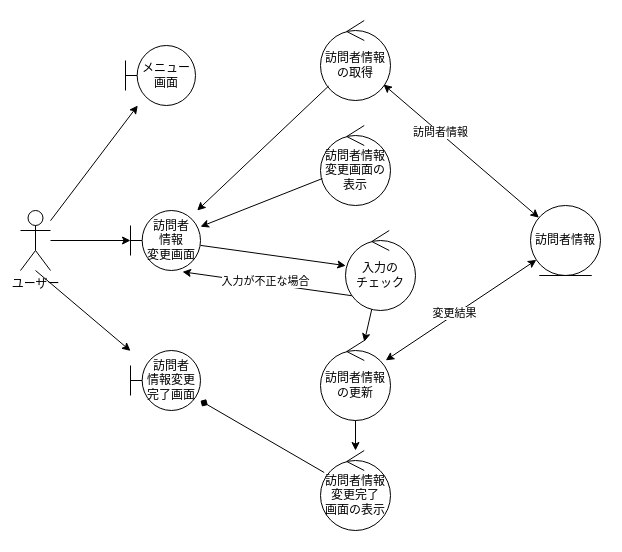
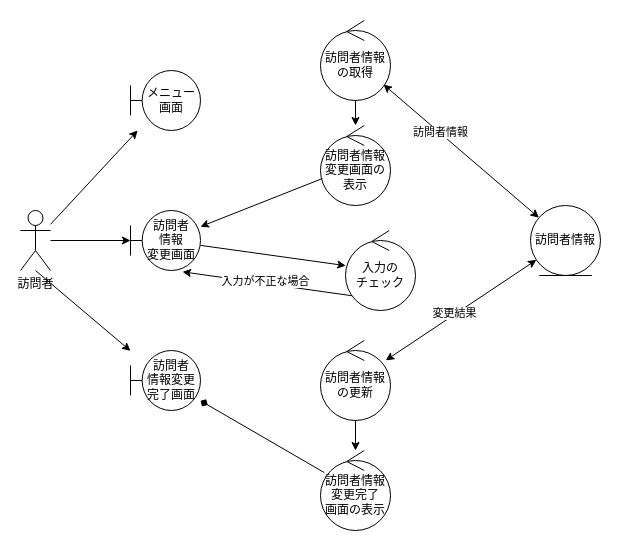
node "メニュー 画面": moved (161, 76) -> (166, 101)
edge "訪問者情報の取得" -> "訪問者 情報 変更画面": now "訪問者情報の取得" -> "訪問者情報 変更画面の 表示"
node "ユーザー": label "ユーザー" -> "訪問者"
edge "入力の チェック" -> "訪問者情報 の更新": removed
